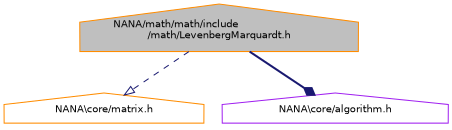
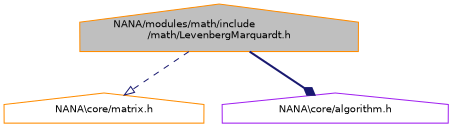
node "NANA/math/math/include /math/LevenbergMarquardt.h": label "NANA/math/math/include /math/LevenbergMarquardt.h" -> "NANA/modules/math/include /math/LevenbergMarquardt.h"
